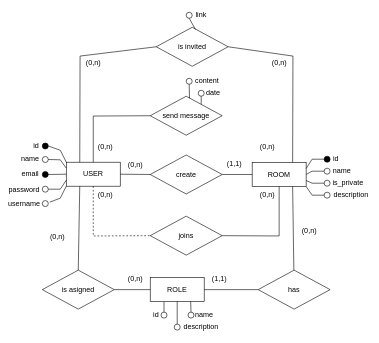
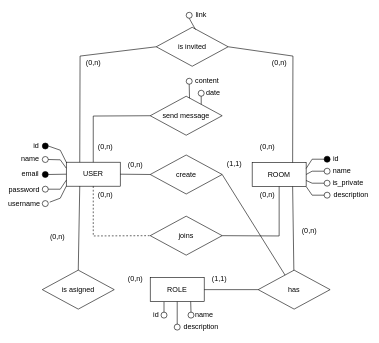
edge "create" -- "ROOM": now "create" -- "has"
edge "is asigned" -- "ROLE": removed
